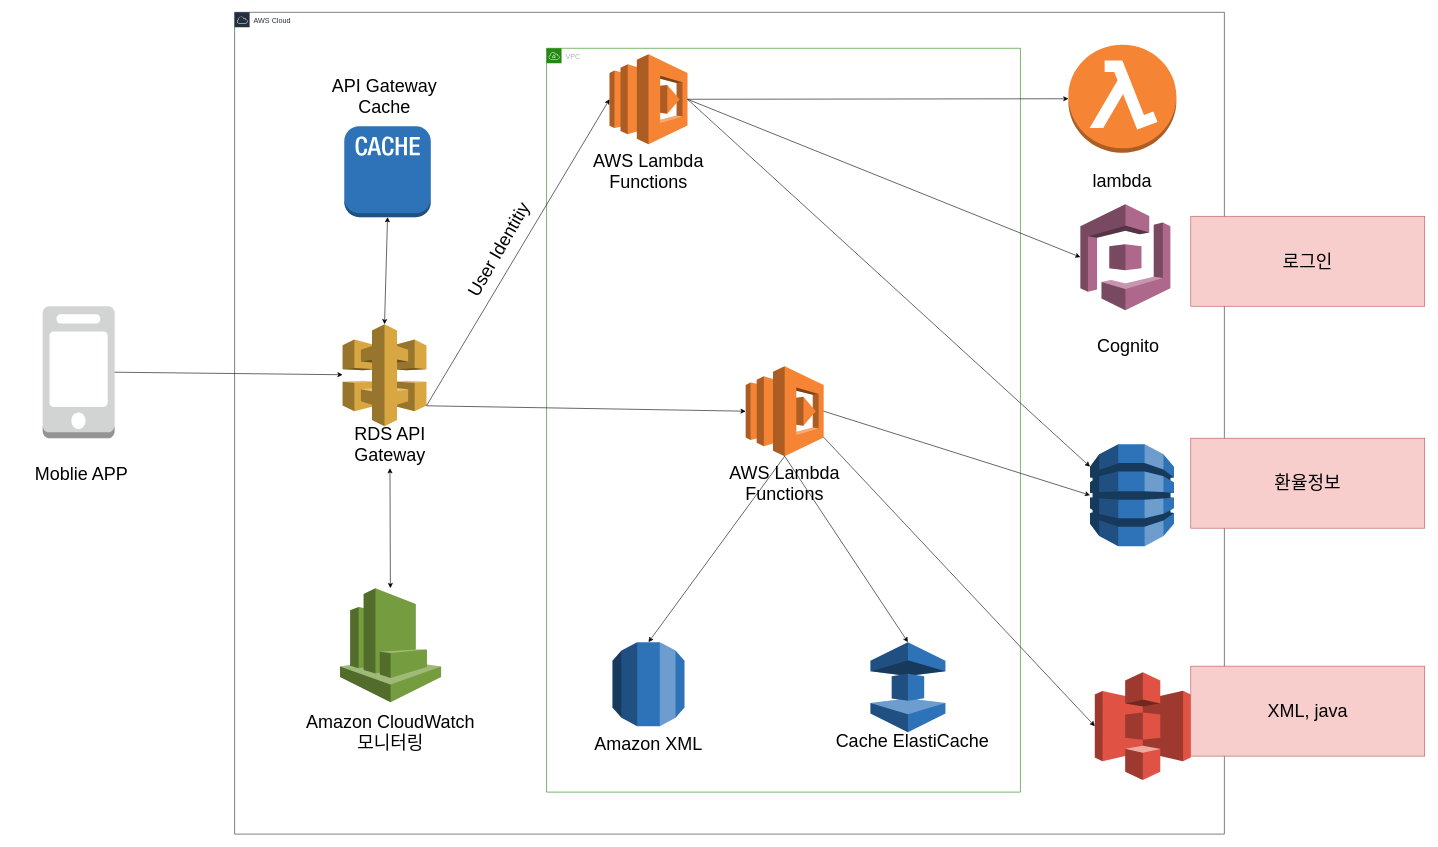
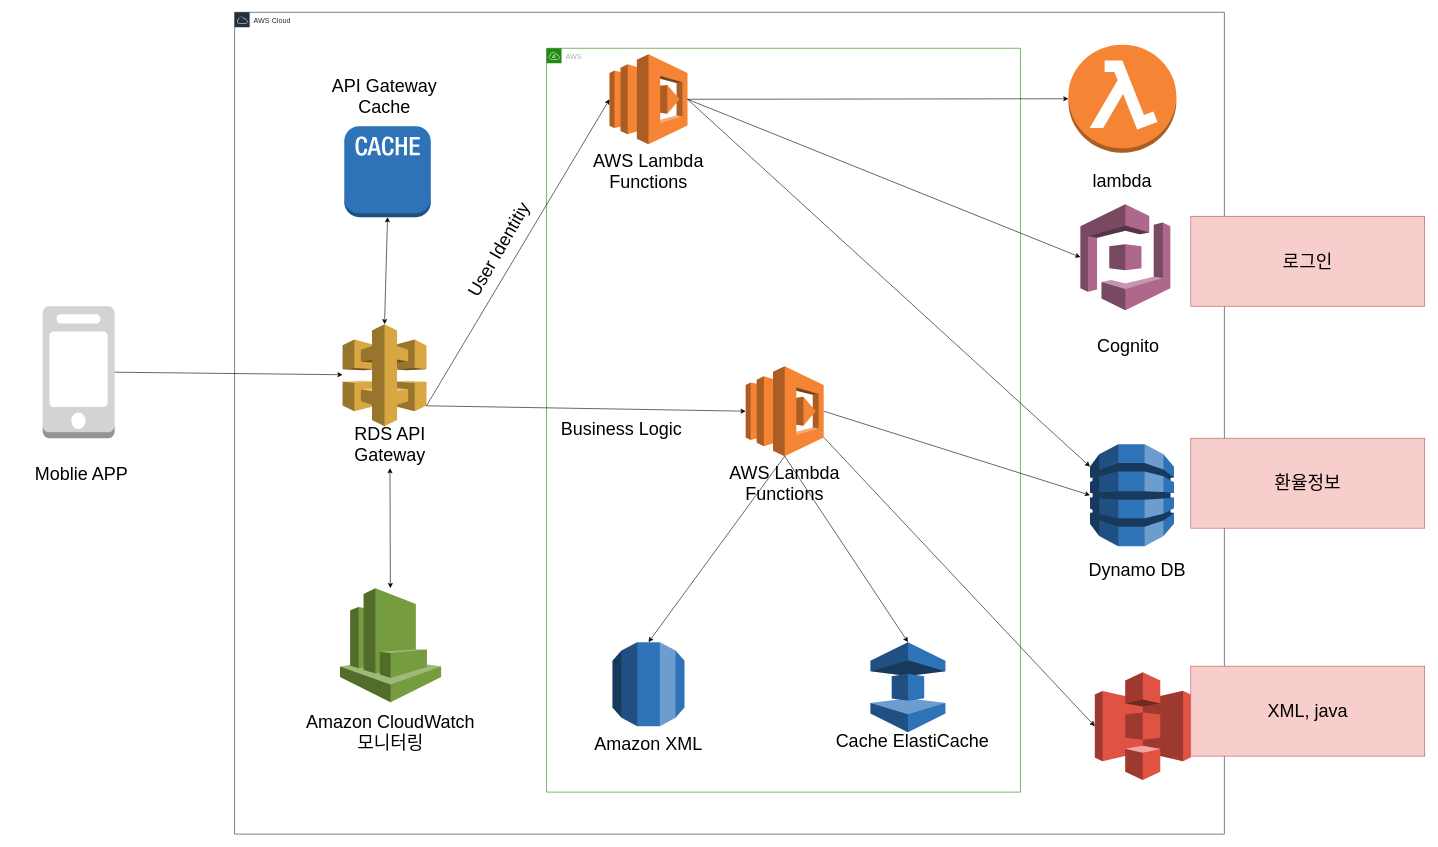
node "VPC": label "VPC" -> "AWS"
node "Business Logic": added
node "Dynamo DB": added
